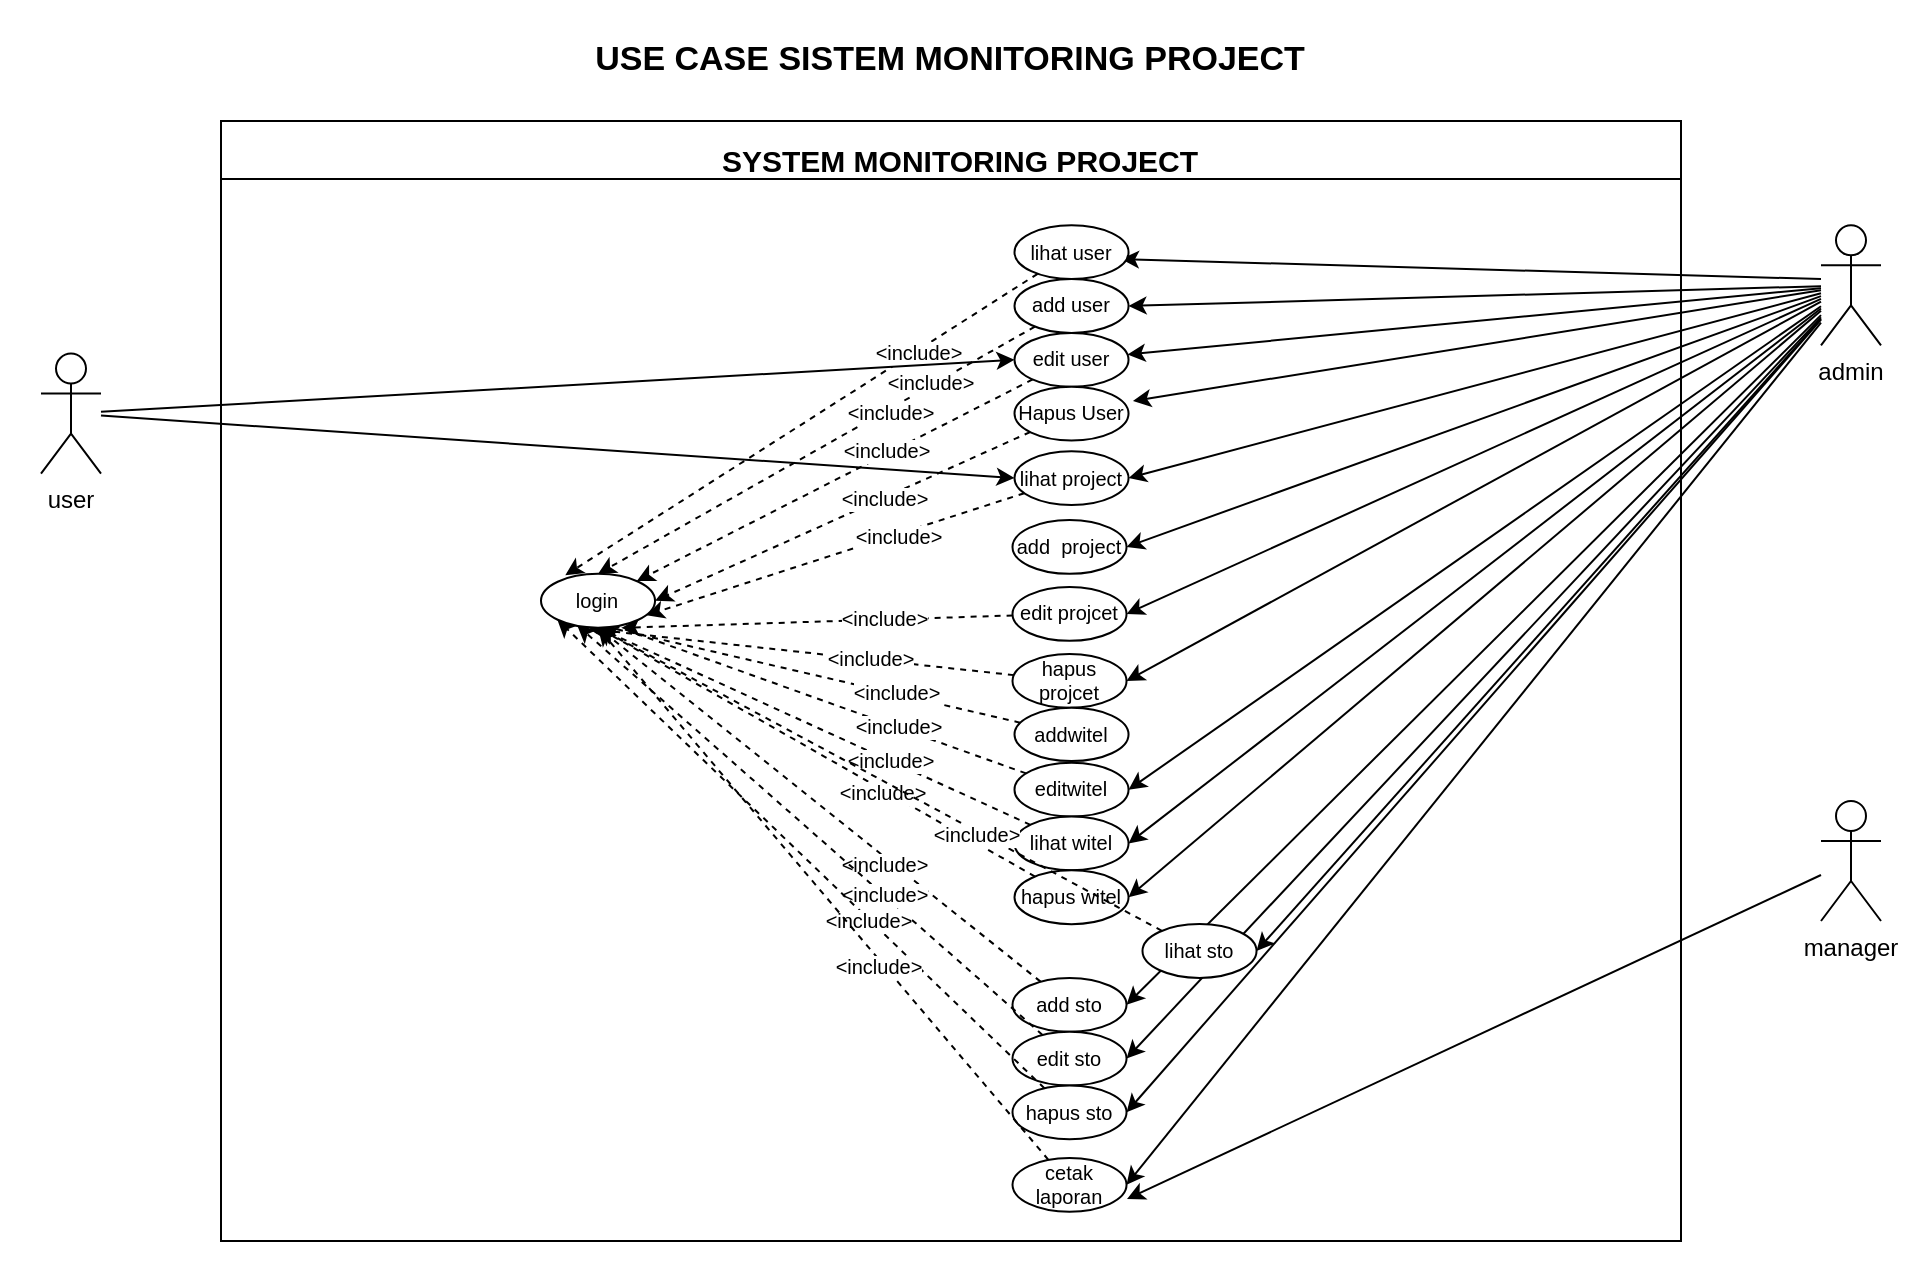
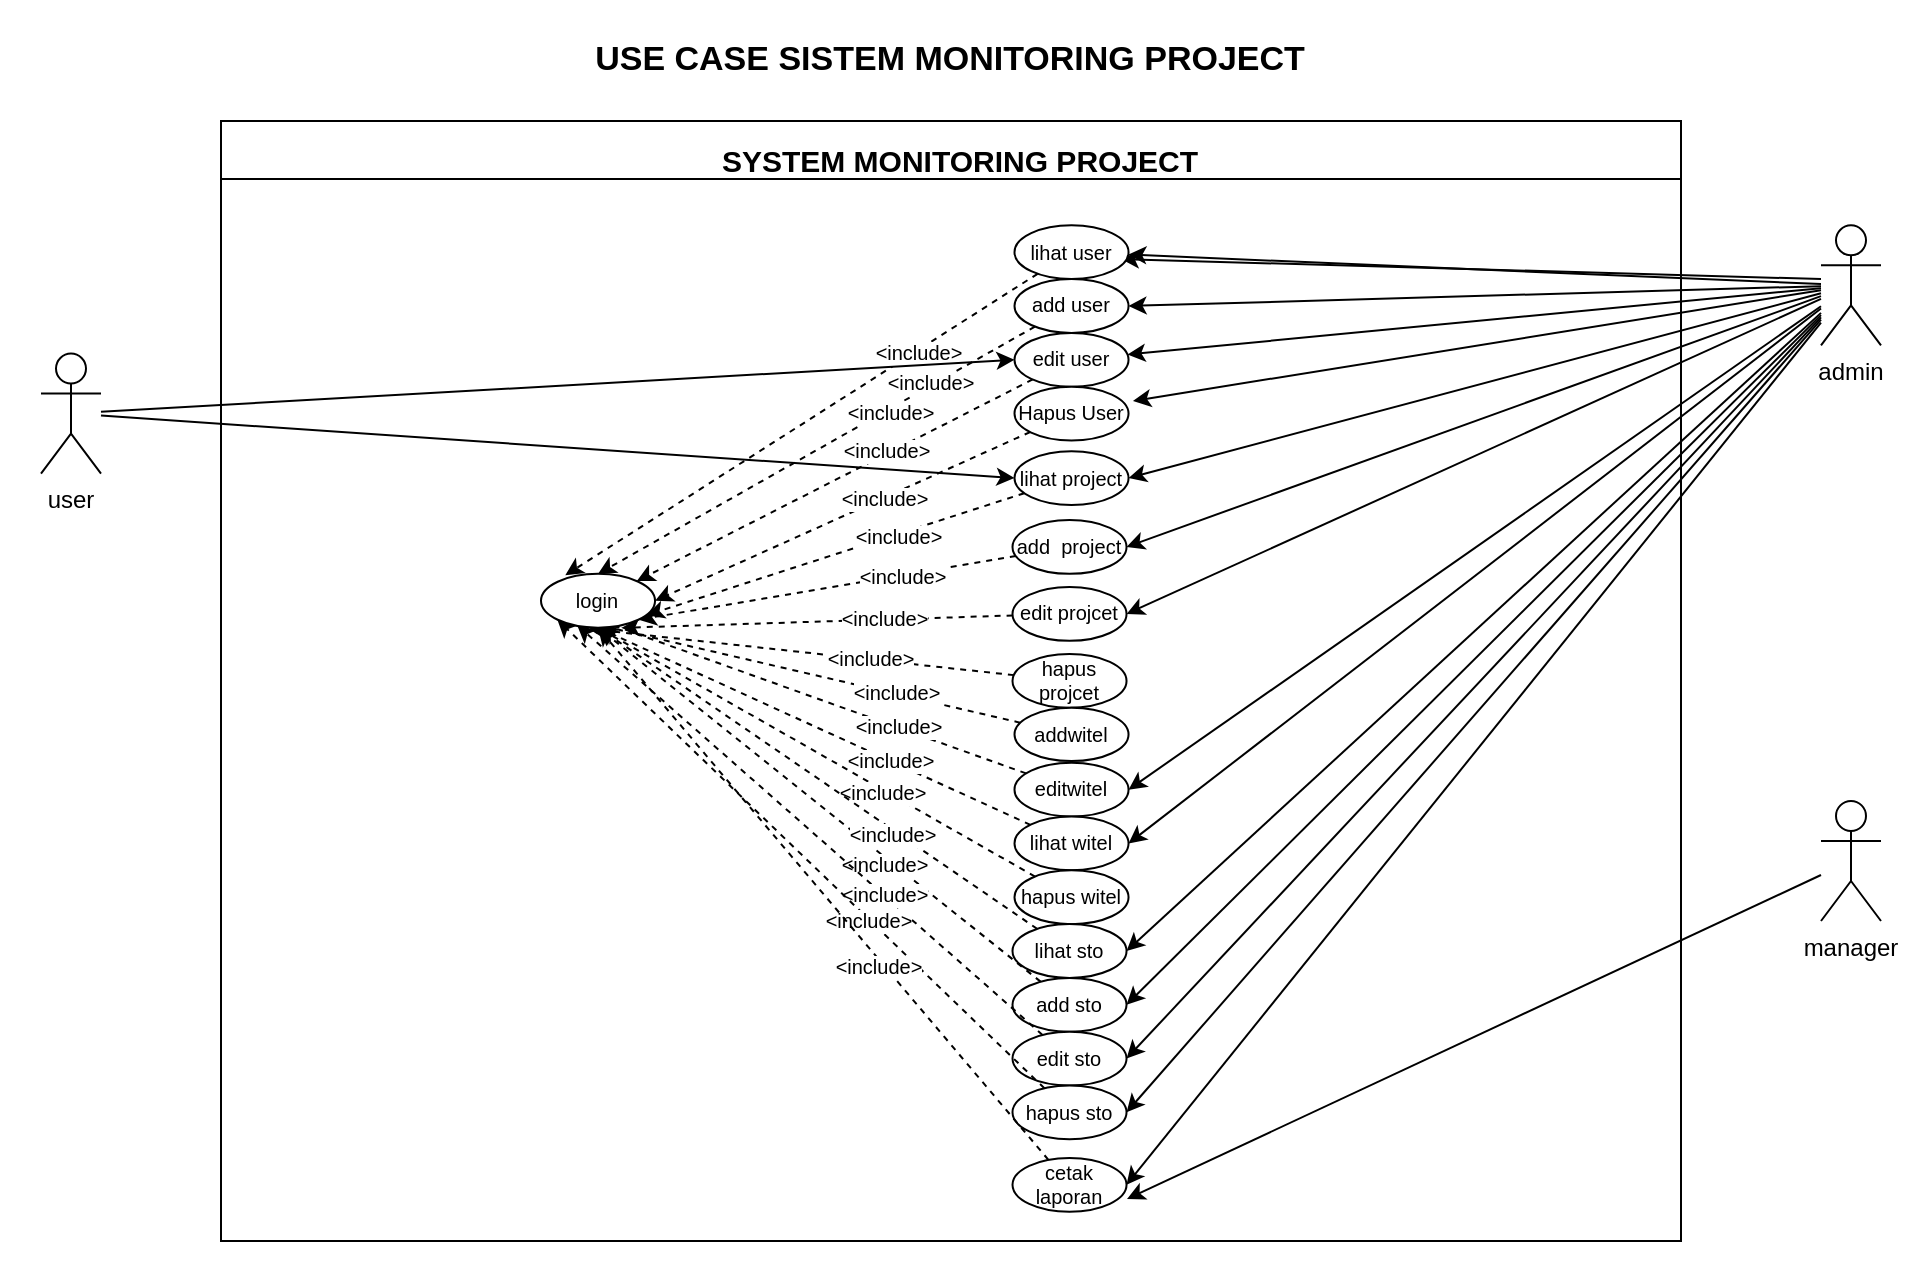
edge "admin" -> "hapus projcet": removed
edge "add project" -> "login": added, label "<include>"
edge "admin" -> "hapus witel": now "admin" -> "lihat user"
node "lihat sto": moved (1200, 951) -> (1070, 951)
